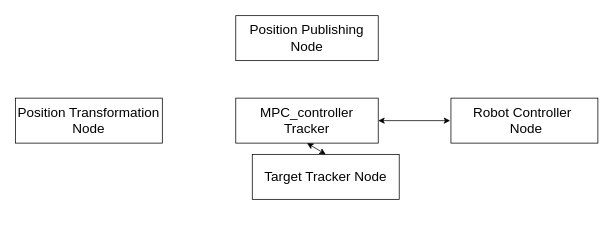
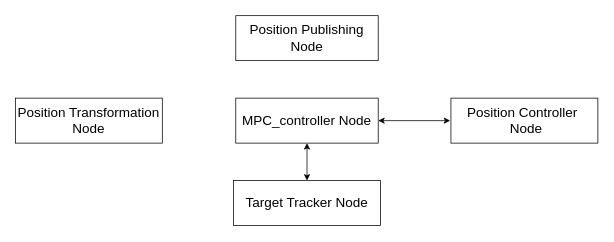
node "MPC_controller Tracker": label "MPC_controller Tracker" -> "MPC_controller Node"
node "Robot Controller Node": label "Robot Controller Node" -> "Position Controller Node"
node "Target Tracker Node": moved (326, 177) -> (307, 203)
